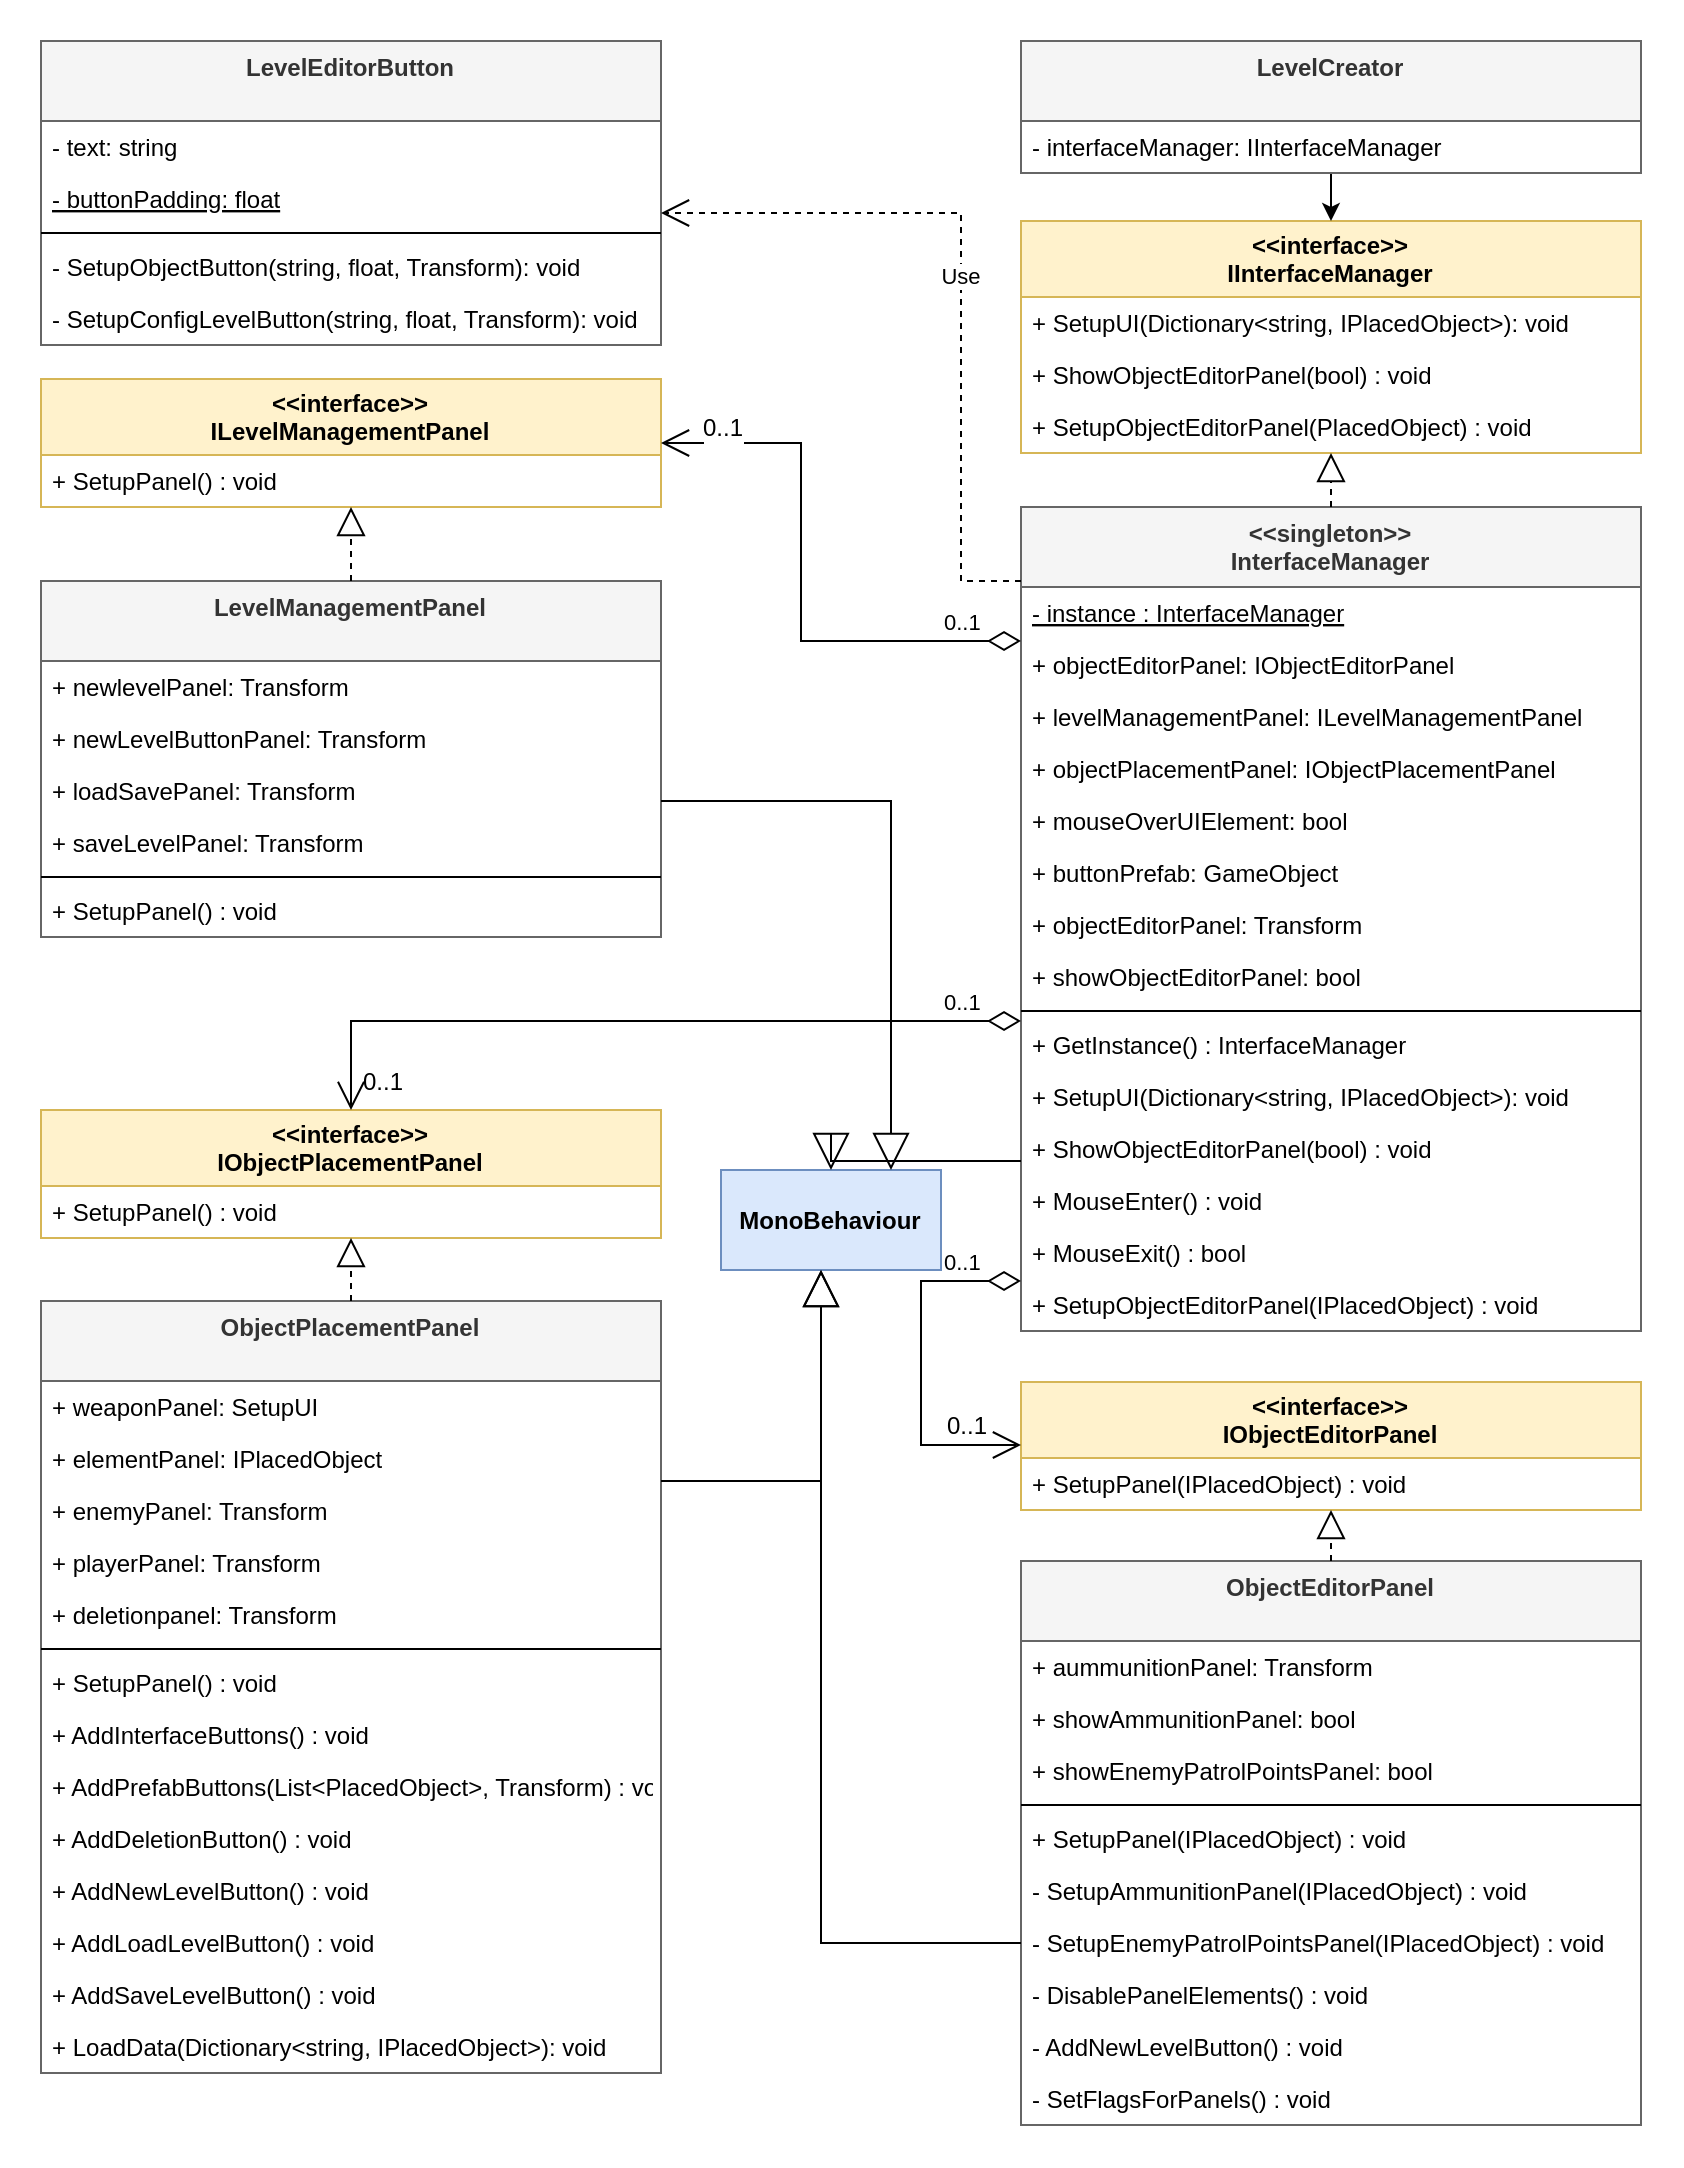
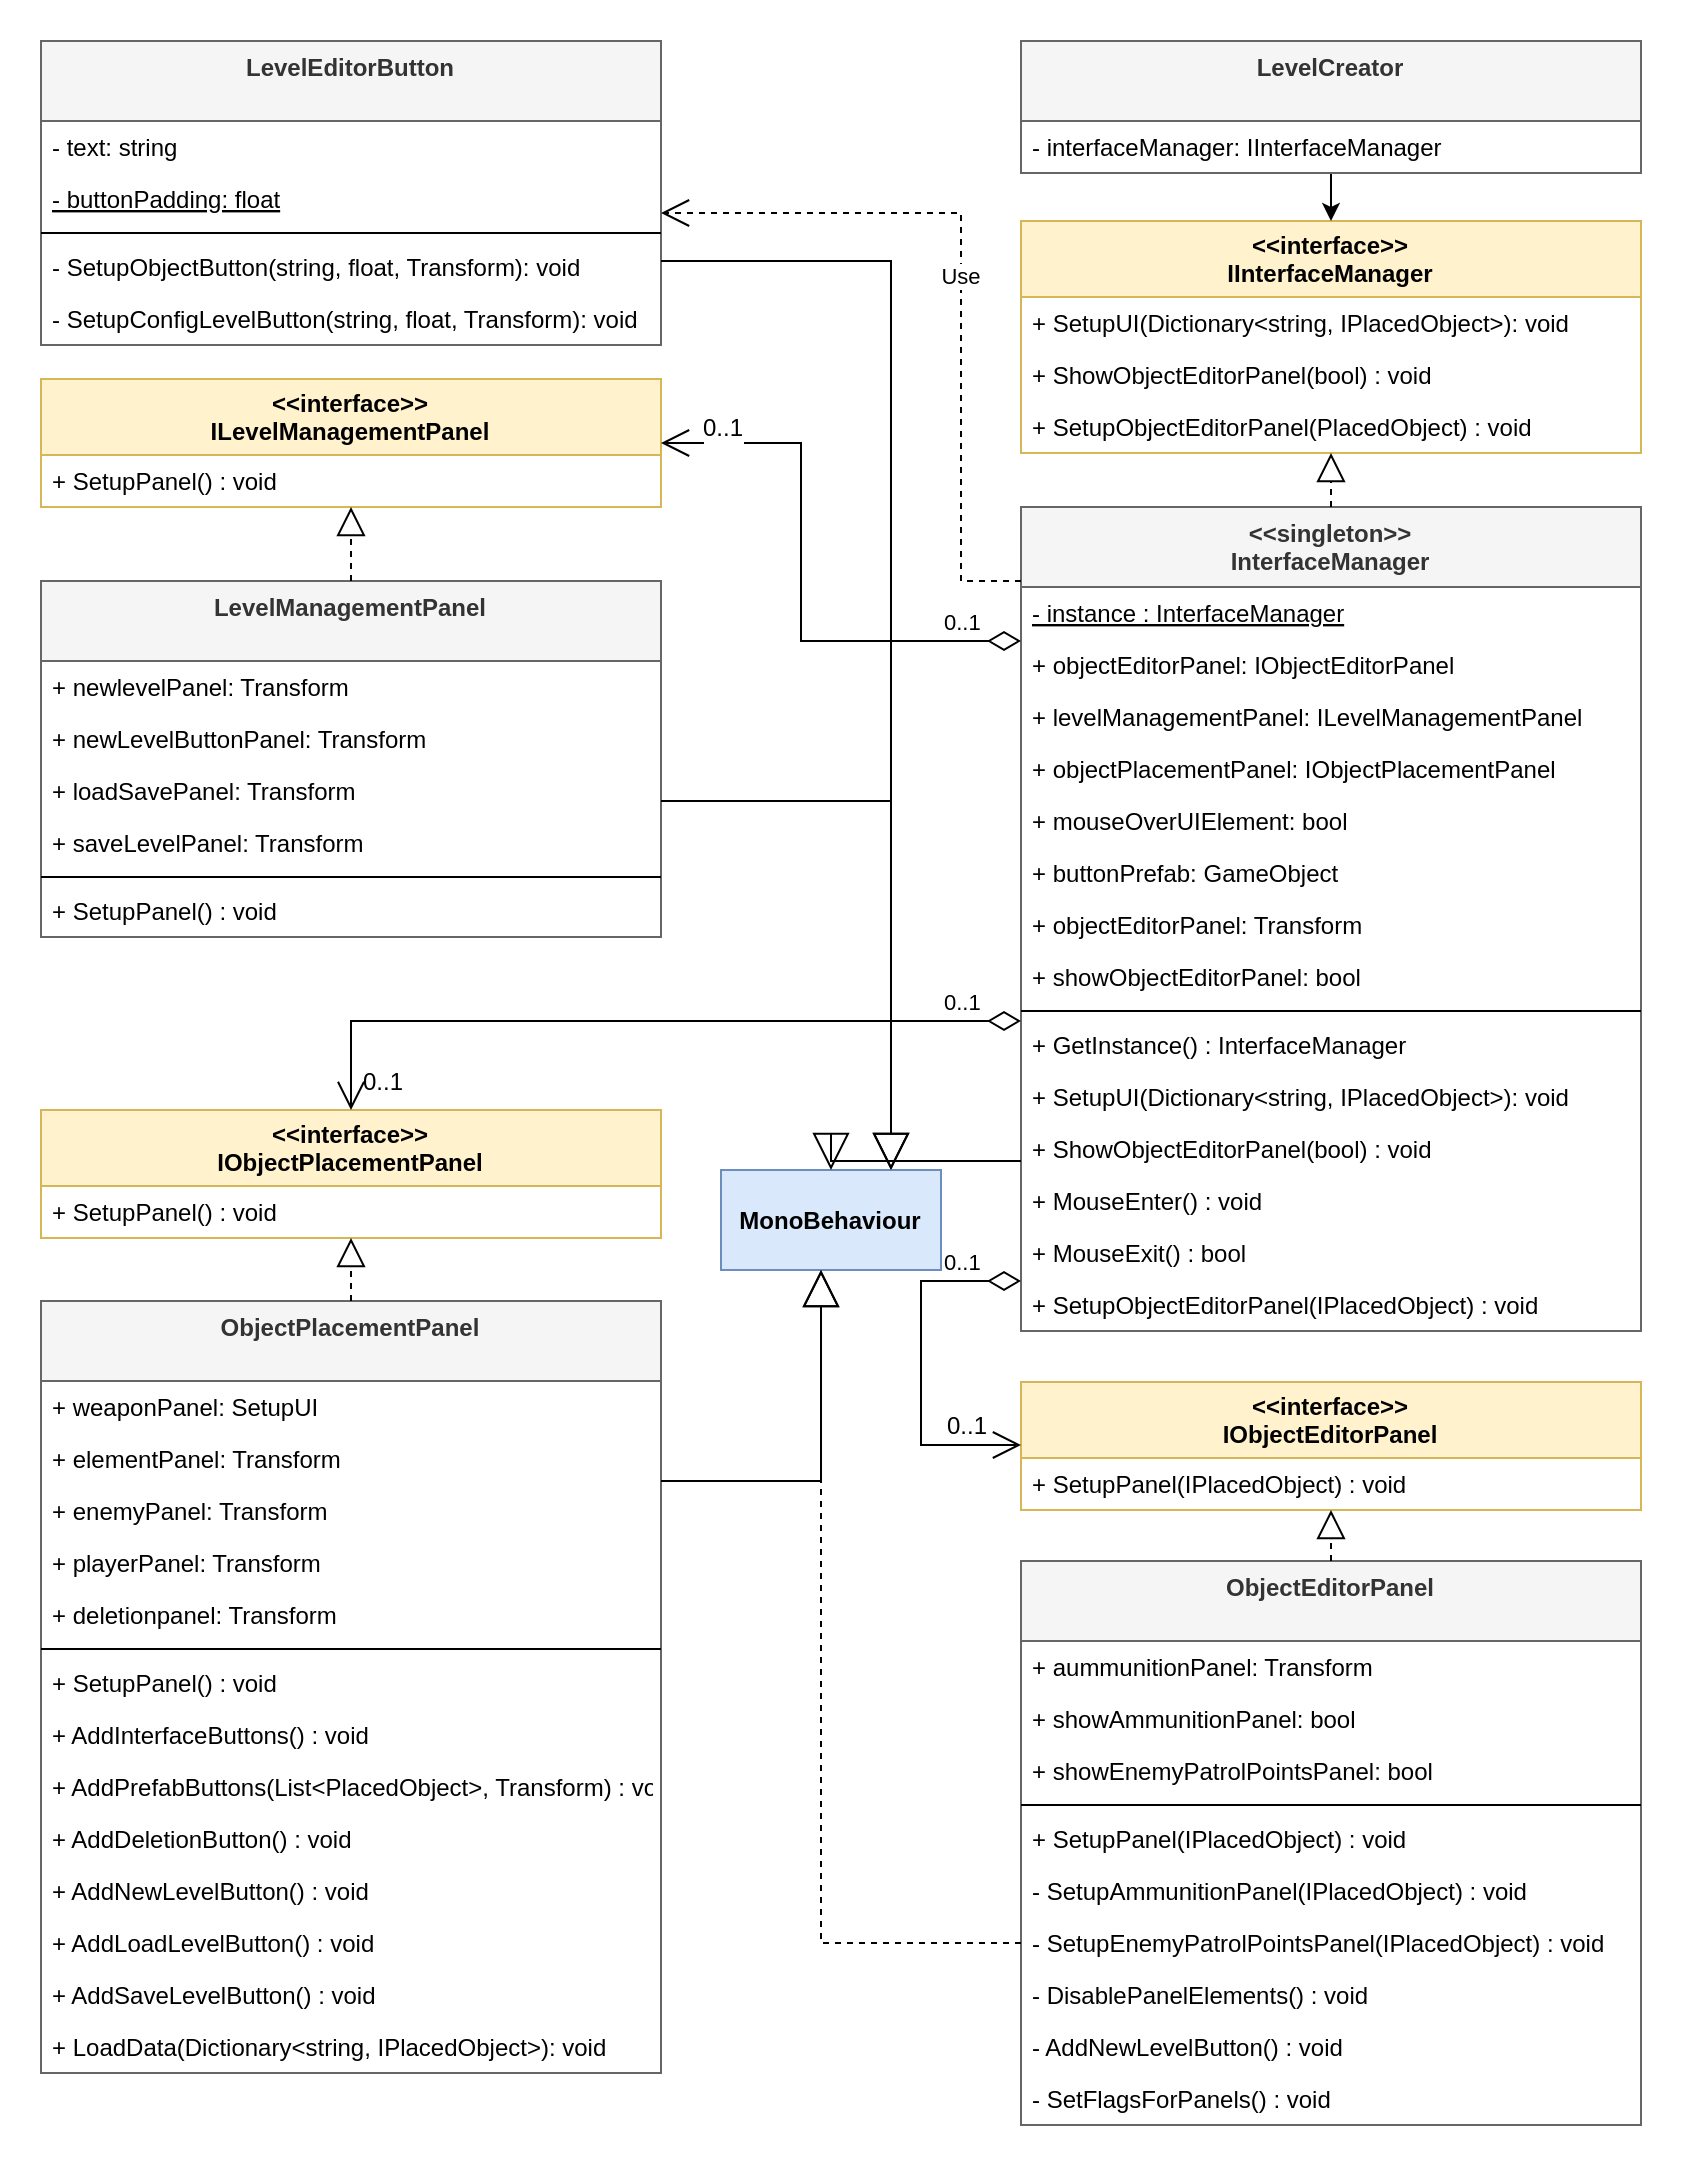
edge "LevelEditorButton" -> "MonoBehaviour": added
node "+ elementPanel: IPlacedObject": label "+ elementPanel: IPlacedObject" -> "+ elementPanel: Transform"
edge "ObjectEditorPanel" -> "MonoBehaviour": style solid -> dashed
